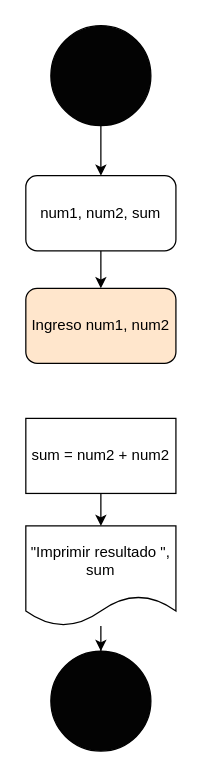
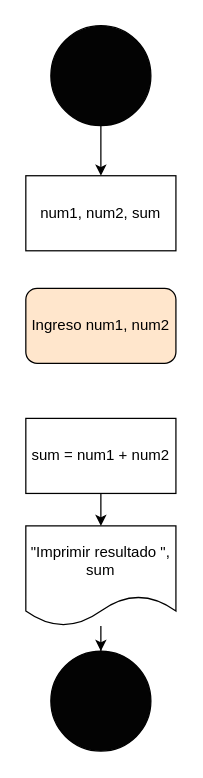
node "num1, num2, sum": shape rounded rectangle -> rectangle
edge "num1, num2, sum" -> "Ingreso num1, num2": removed
node "sum = num2 + num2": label "sum = num2 + num2" -> "sum = num1 + num2"
